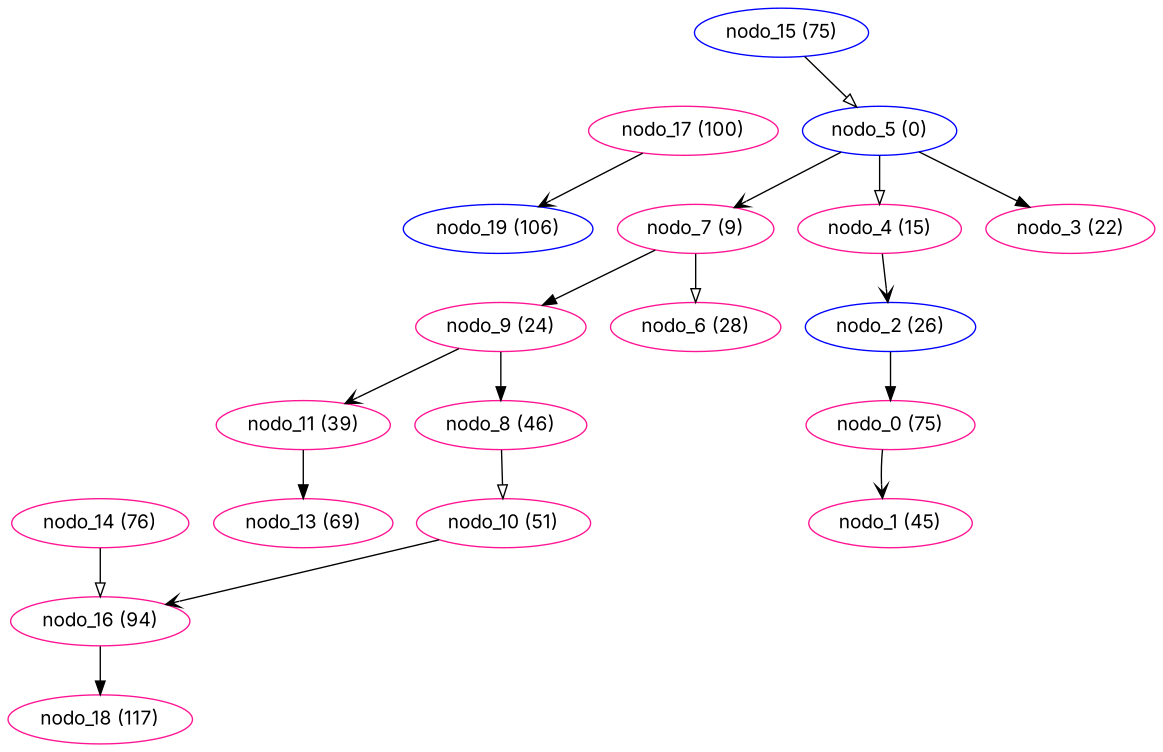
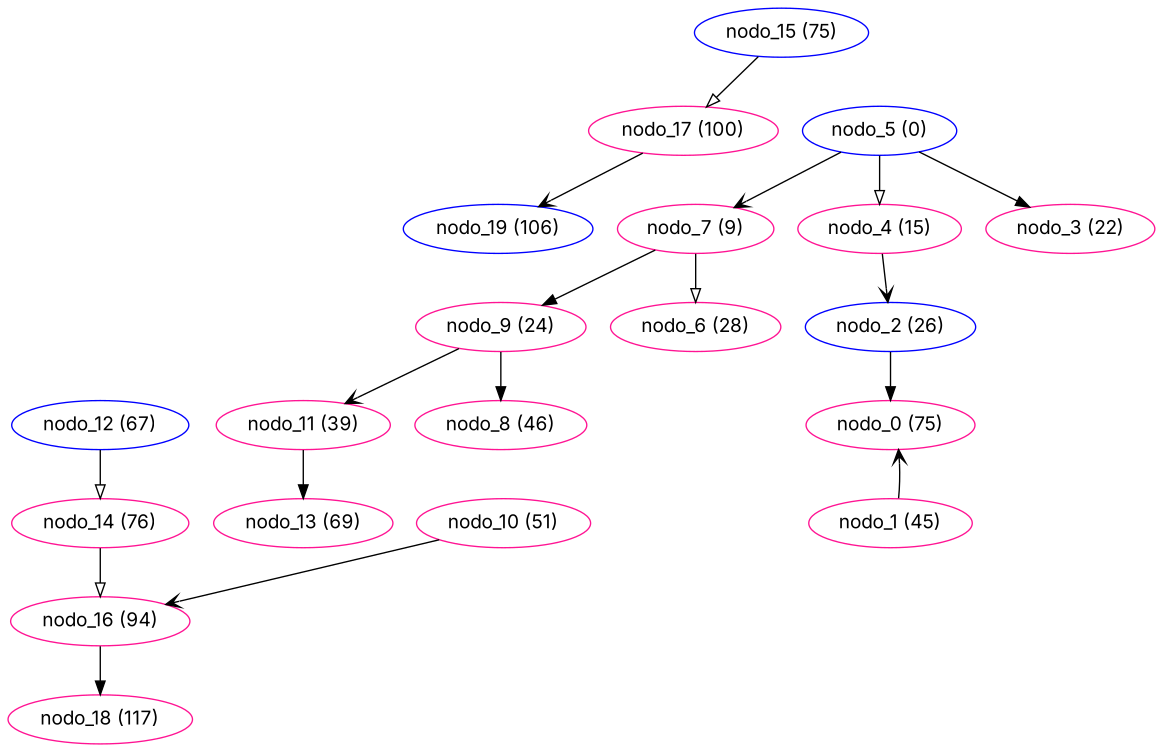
edge "nodo_15 (75)" -> "nodo_5 (0)": now "nodo_15 (75)" -> "nodo_17 (100)"
node "nodo_12 (67)": added
edge "nodo_8 (46)" -> "nodo_10 (51)": removed
edge "nodo_0 (75)" -> "nodo_1 (45)": reversed
